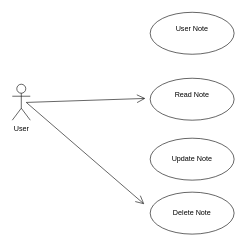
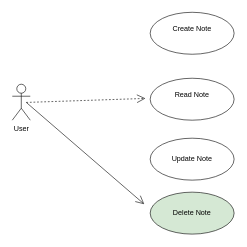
node "User Note": label "User Note" -> "Create Note"
edge "User" -> "Read Note": style solid -> dashed
node "Delete Note": fillcolor #ffffff -> #d5e8d4
